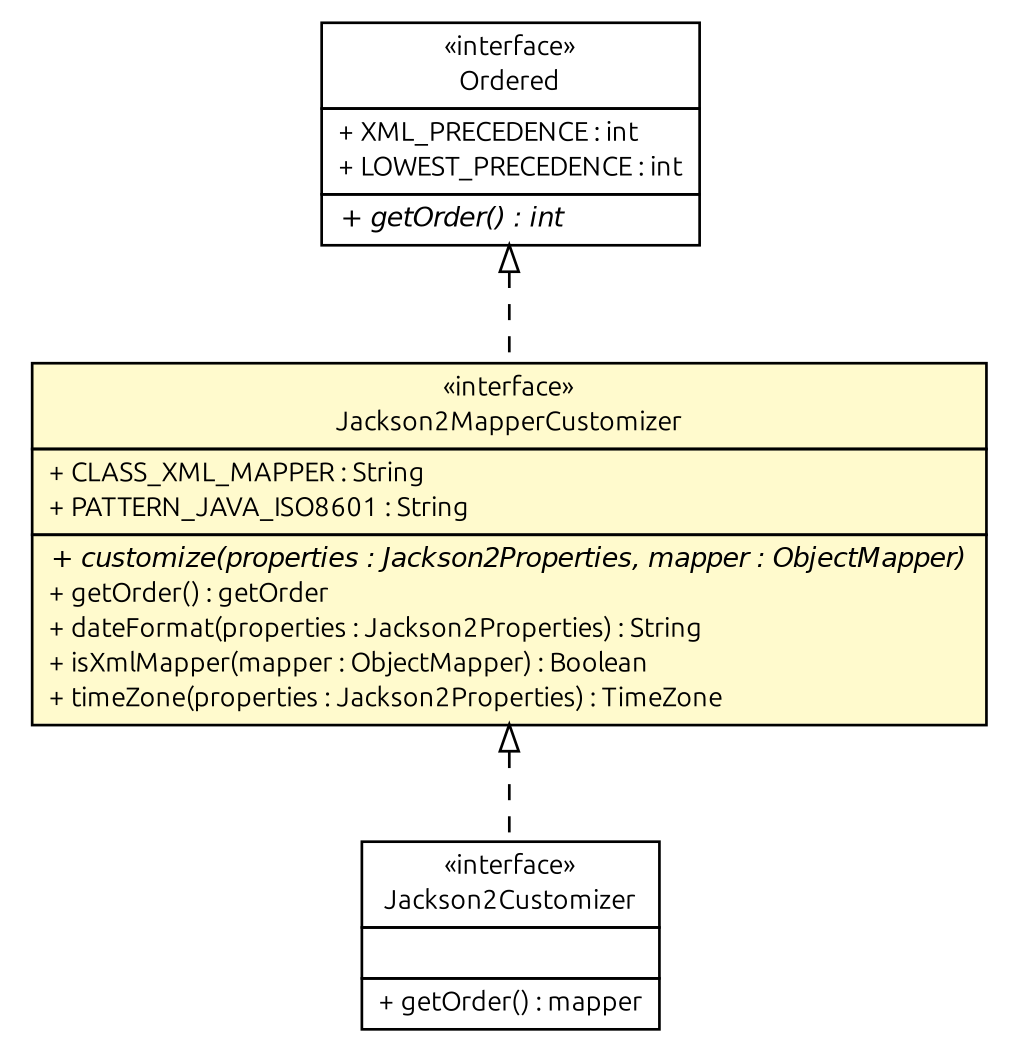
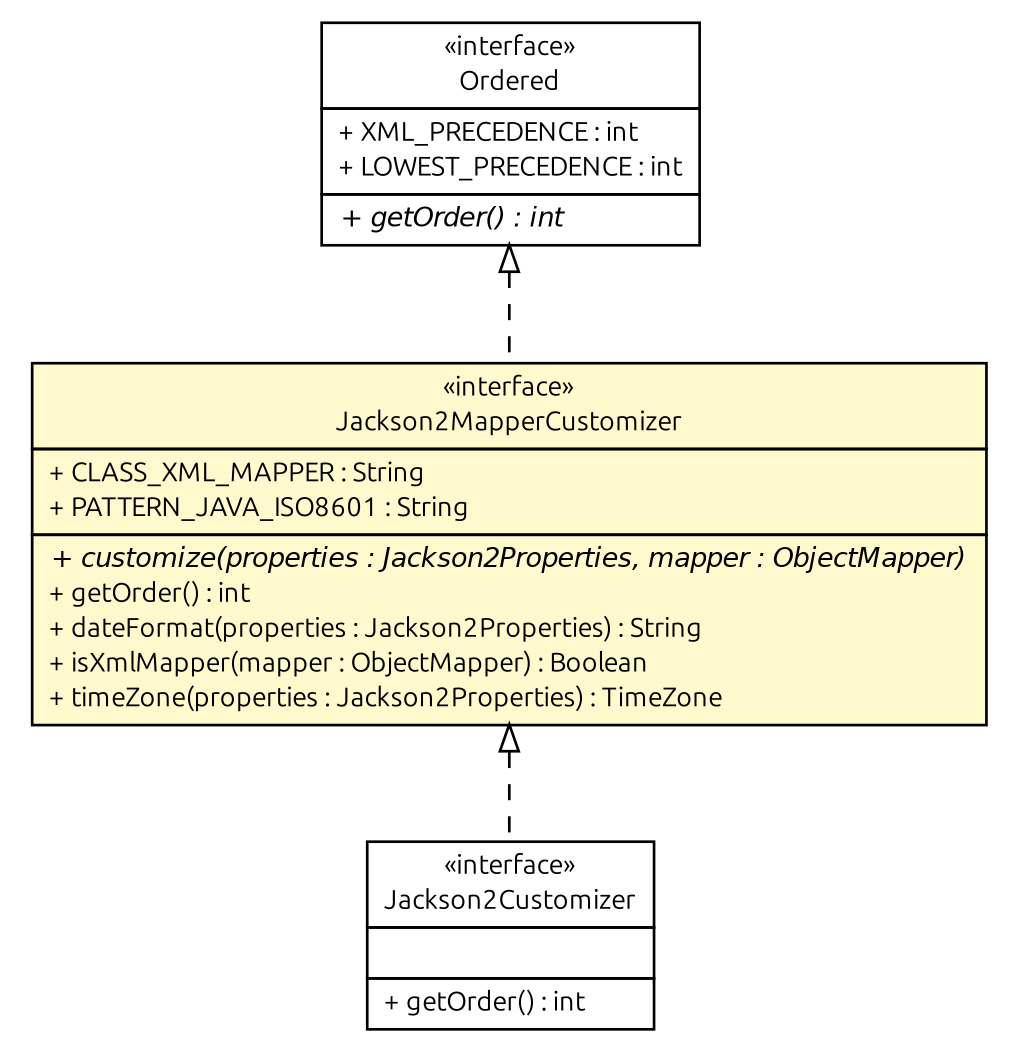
node "Jackson2MapperCustomizer": text "+ getOrder() : getOrder" -> "+ getOrder() : int"
node "Jackson2Customizer": text "+ getOrder() : mapper" -> "+ getOrder() : int"
